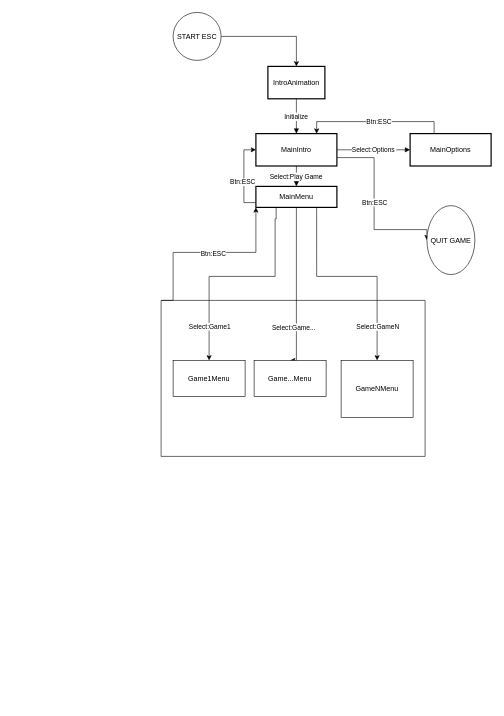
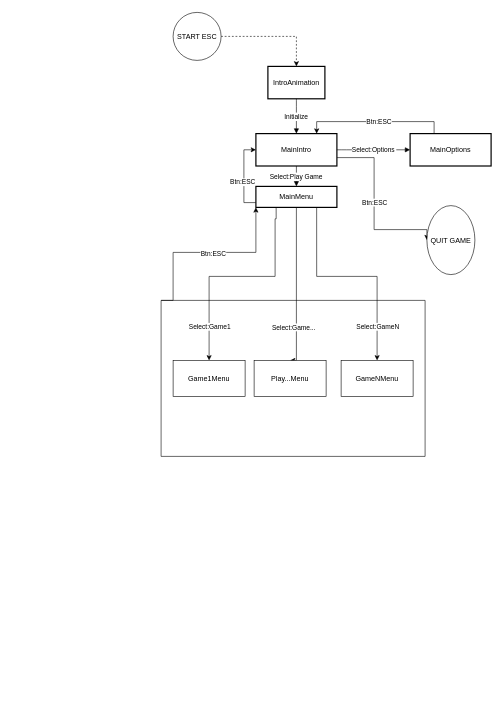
edge "START ESC" -> "IntroAnimation": style solid -> dashed
node "Game...Menu": label "Game...Menu" -> "Play...Menu"
node "GameNMenu": size 72x57 -> 72x36
